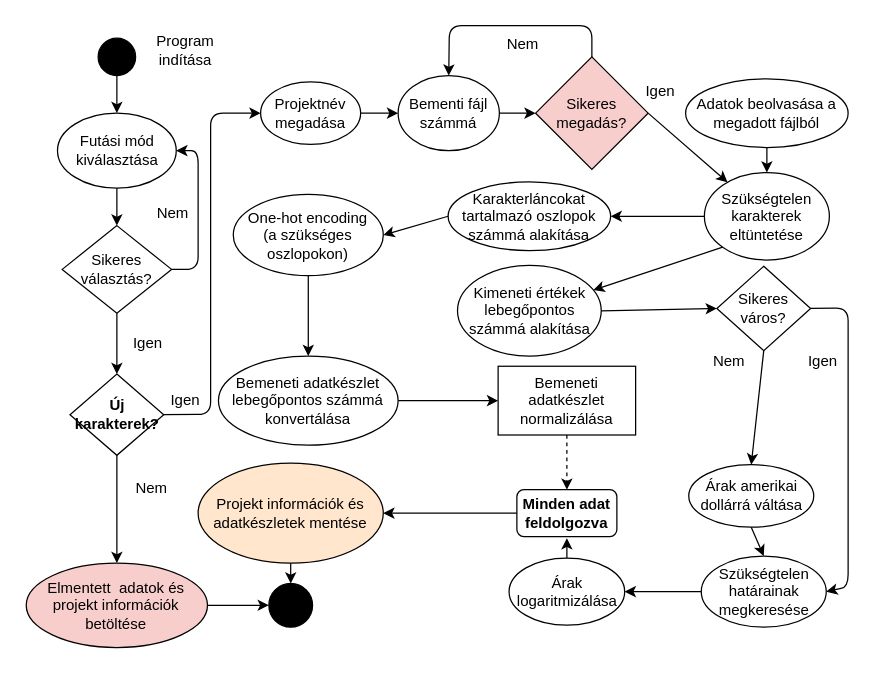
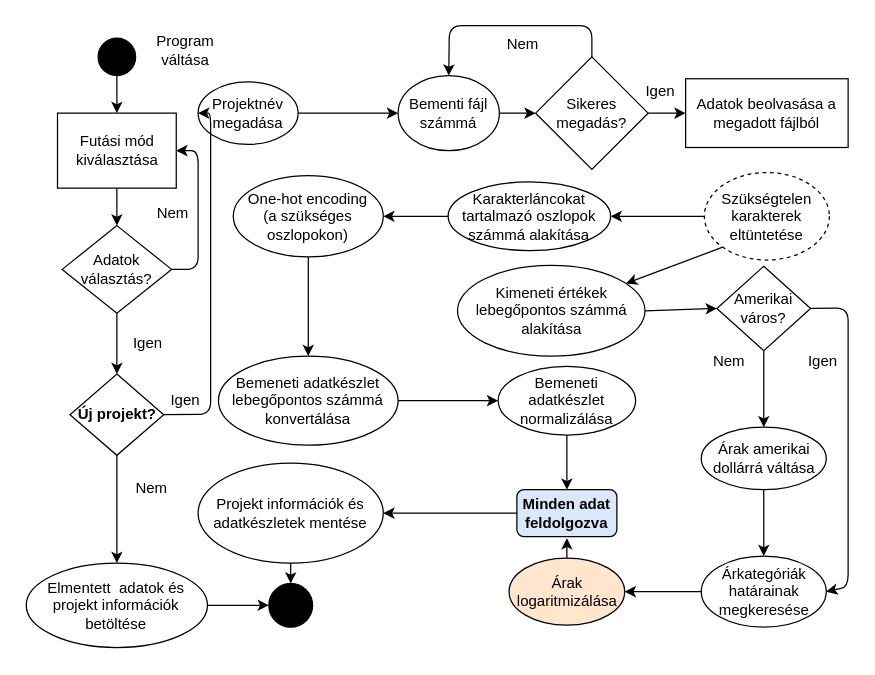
node "Program indítása": label "Program indítása" -> "Program váltása"
node "Projektnév megadása": moved (311, 113) -> (248, 113)
node "Sikeres megadás?": fillcolor #f8cecc -> #ffffff
node "Adatok beolvasása a megadott fájlból": shape ellipse -> rectangle
edge "Sikeres megadás?" -> "Szükségtelen karakterek eltüntetése": now "Sikeres megadás?" -> "Adatok beolvasása a megadott fájlból"
node "Futási mód kiválasztása": shape ellipse -> rectangle
edge "Adatok beolvasása a megadott fájlból" -> "Szükségtelen karakterek eltüntetése": removed
node "Szükségtelen karakterek eltüntetése": style solid -> dashed
node "One-hot encoding (a szükséges oszlopokon)": moved (308, 235) -> (308, 216)
node "Sikeres választás?": label "Sikeres választás?" -> "Adatok választás?"
node "Sikeres város?": label "Sikeres város?" -> "Amerikai város?"
node "Kimeneti értékek lebegőpontos számmá alakítása": size 144x91 -> 188x91
node "Bemeneti adatkészlet normalizálása": shape rectangle -> ellipse
node "Új karakterek?": label "Új karakterek?" -> "Új projekt?"
edge "Bemeneti adatkészlet normalizálása" -> "Minden adat feldolgozva": style dashed -> solid
node "Árak amerikai dollárrá váltása": moved (751, 496) -> (764, 458)
node "Projekt információk és adatkészletek mentése": fillcolor #ffe6cc -> #ffffff
node "Minden adat feldolgozva": fillcolor #ffffff -> #dae8fc
node "Árak logaritmizálása": fillcolor #ffffff -> #ffe6cc
node "Szükségtelen határainak megkeresése": label "Szükségtelen határainak megkeresése" -> "Árkategóriák határainak megkeresése"
node "Elmentett adatok és projekt információk betöltése": fillcolor #f8cecc -> #ffffff
